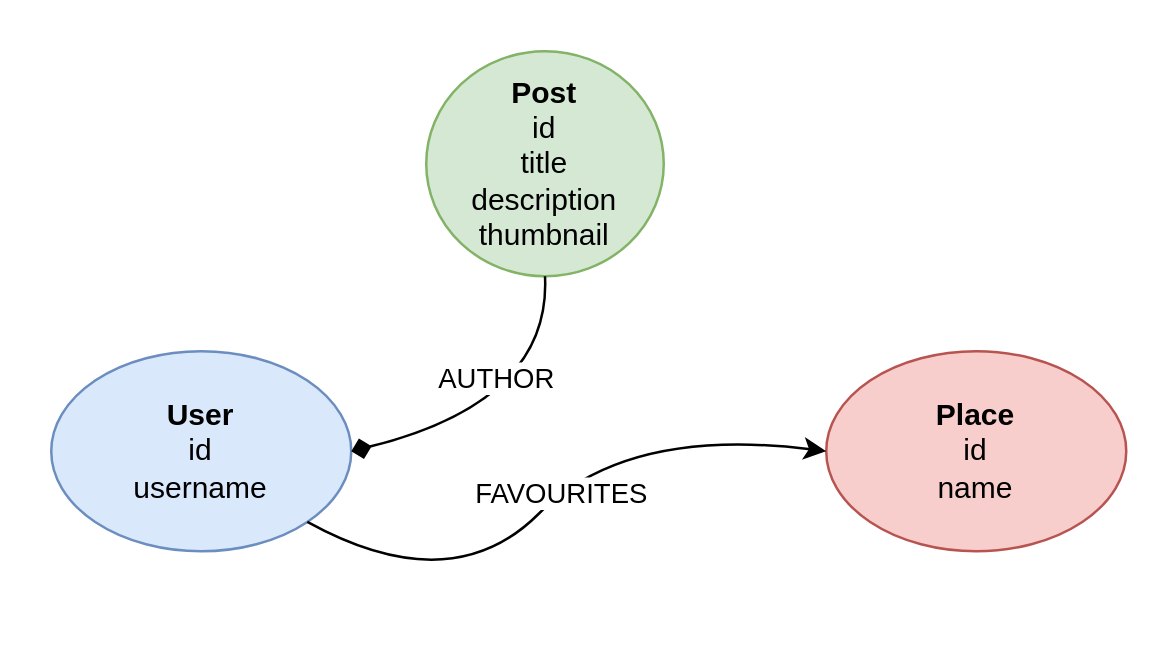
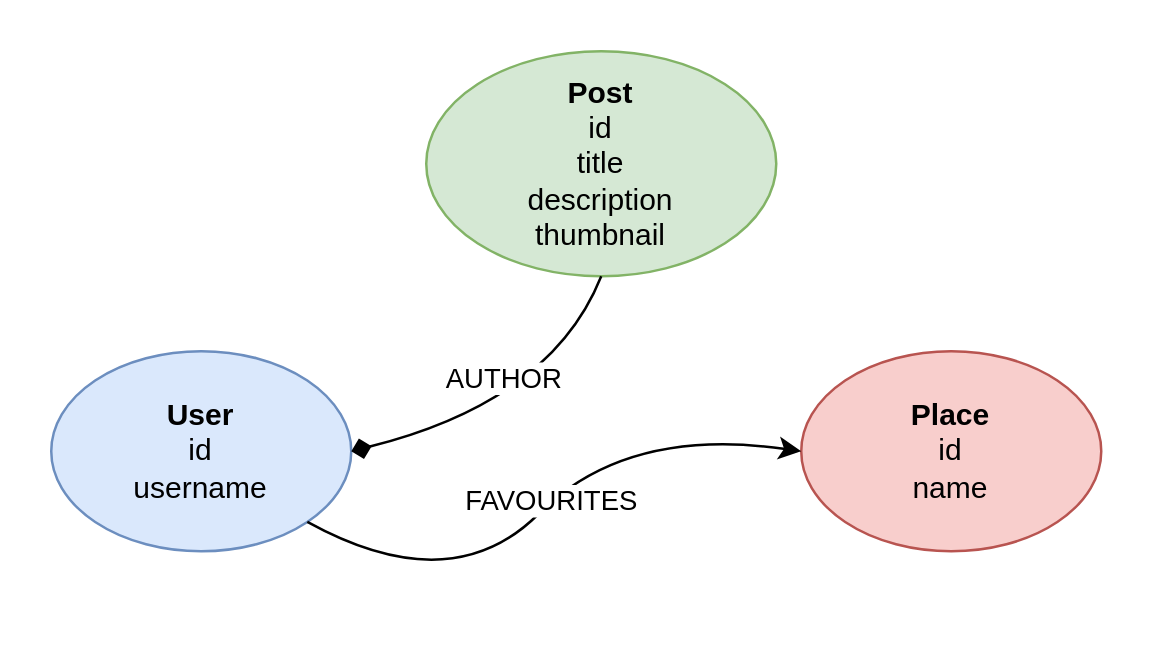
node "Post id title description thumbnail": size 238x225 -> 350x225
node "Place id name": moved (976, 451) -> (951, 451)
